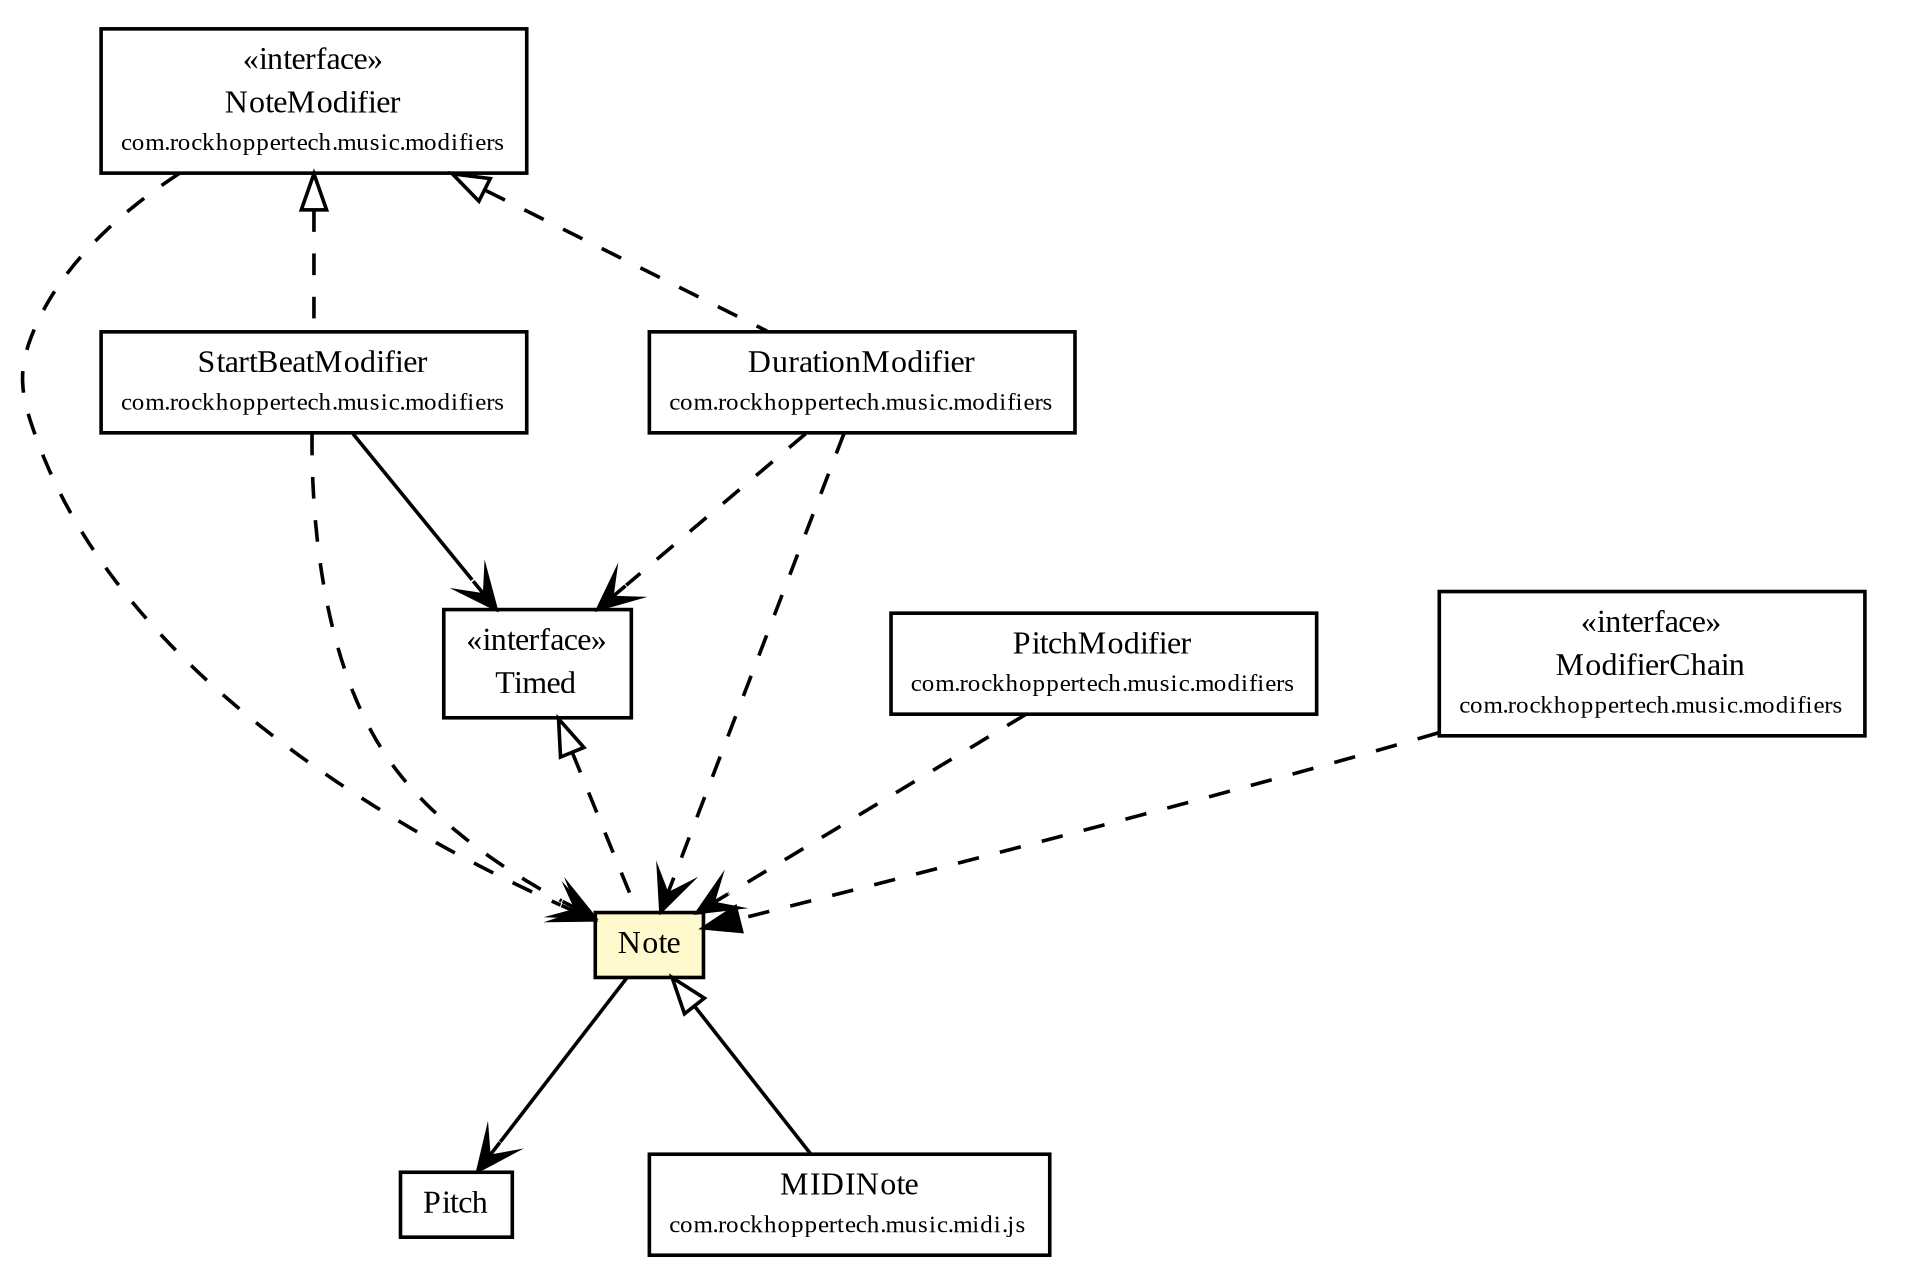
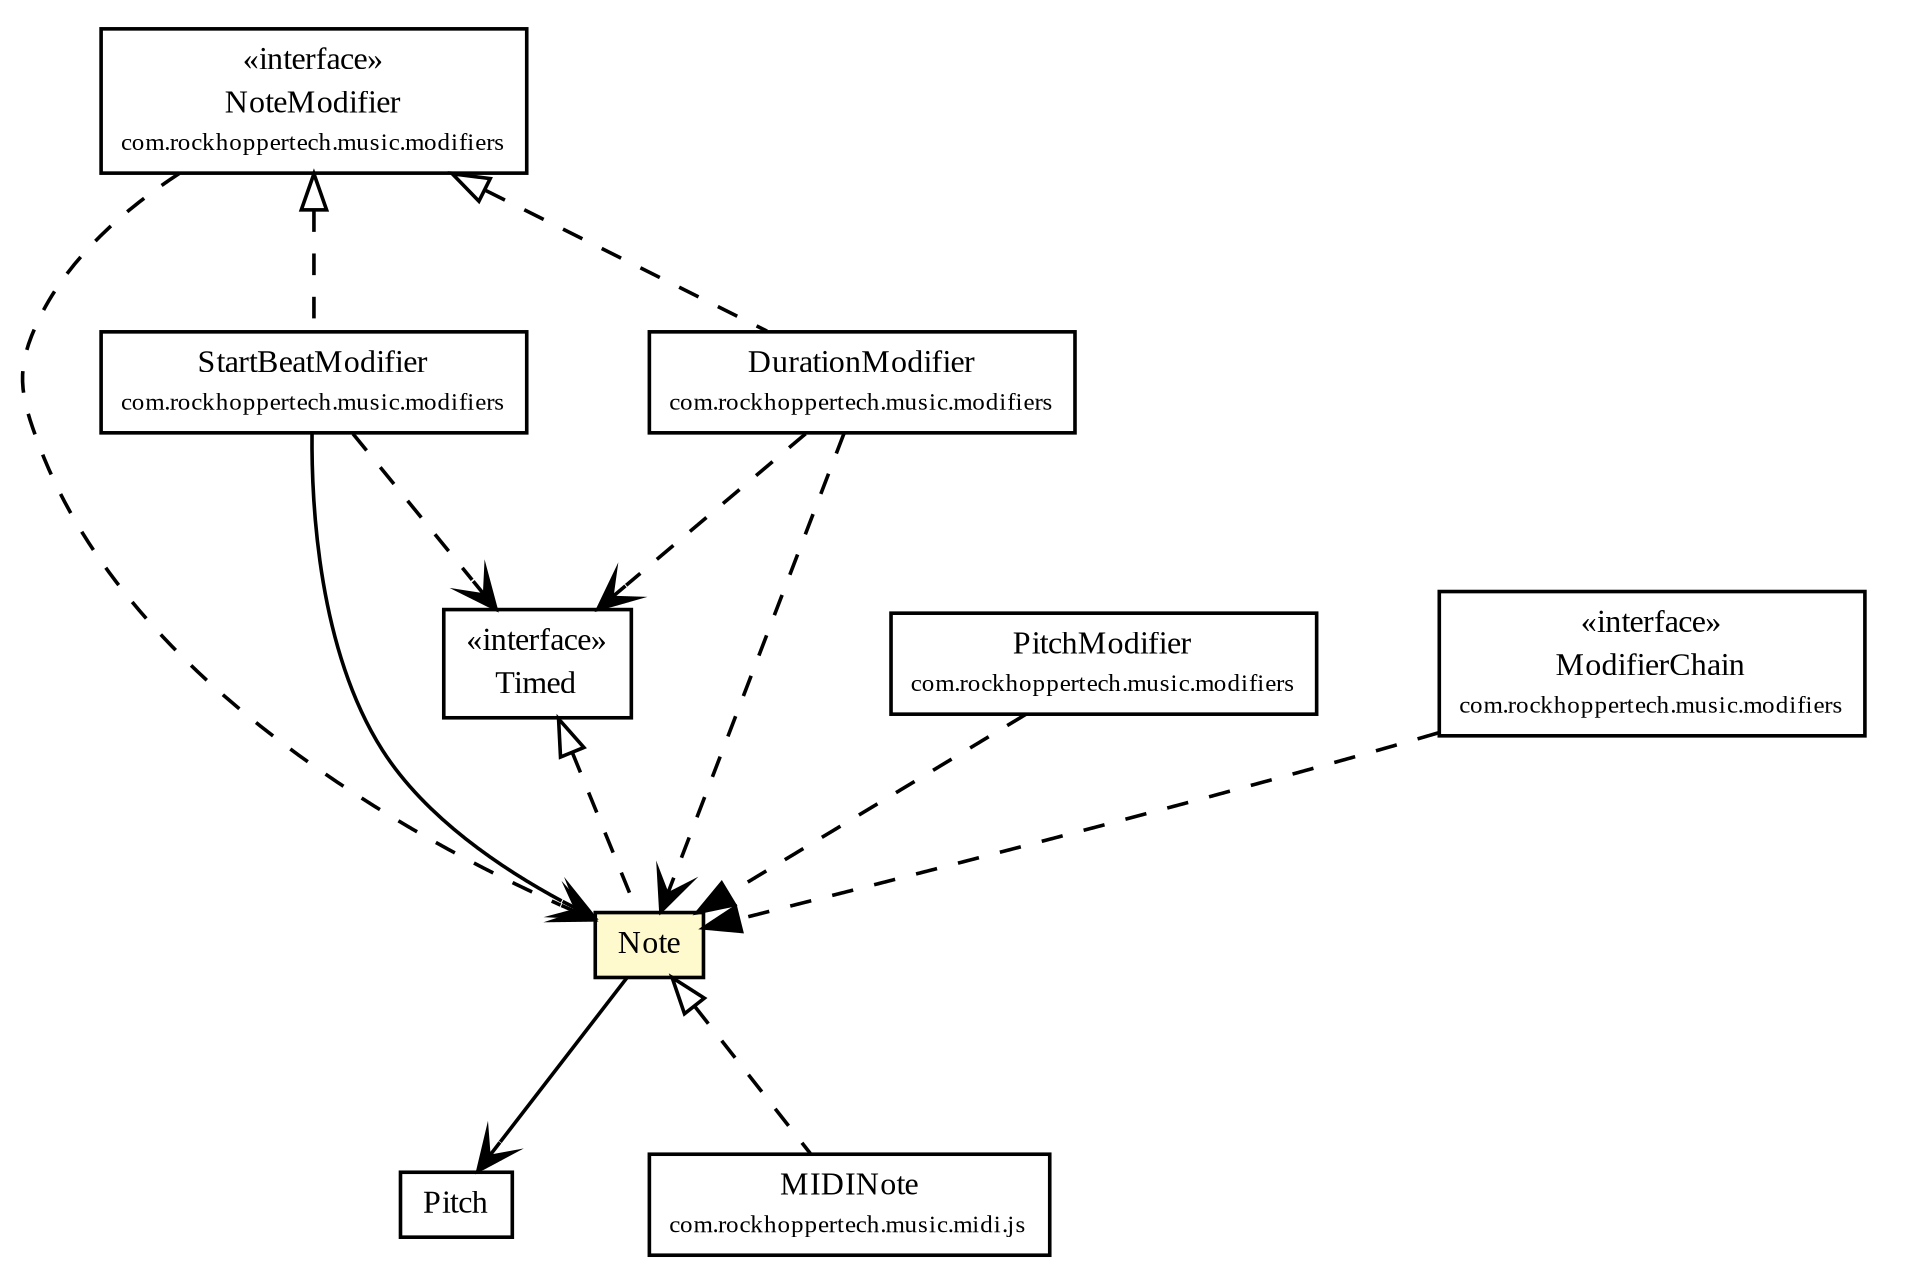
edge "StartBeatModifier" -> "Timed": style solid -> dashed
edge "StartBeatModifier" -> "Note": style dashed -> solid
edge "PitchModifier" -> "Note": arrowhead open -> normal
edge "MIDINote" -> "Note": style solid -> dashed
